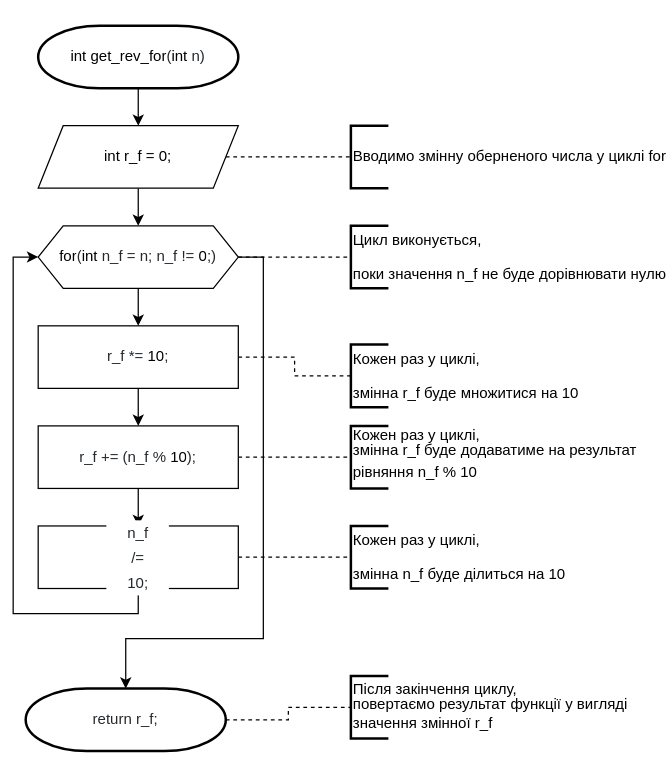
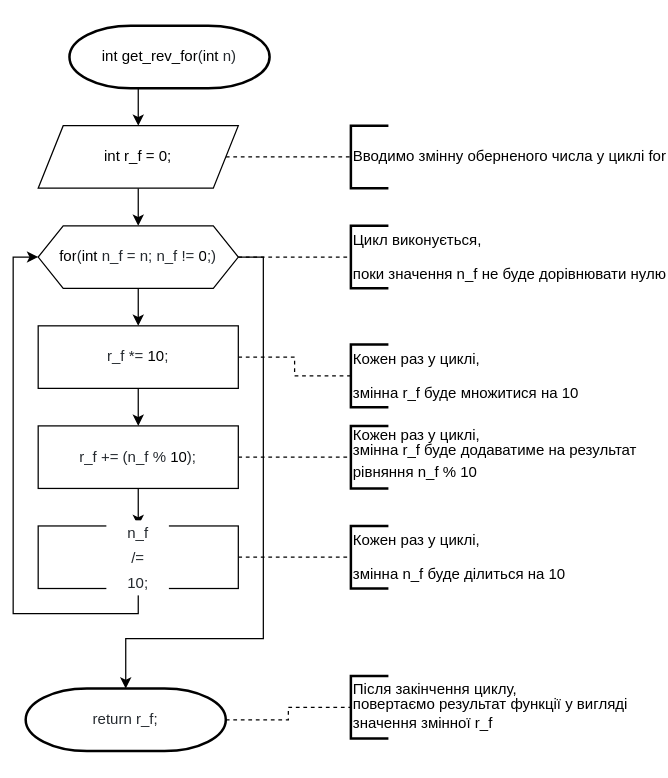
node "int get_rev_for(int n)": moved (138, 57) -> (169, 57)
